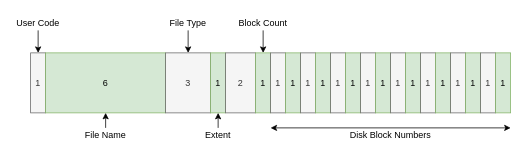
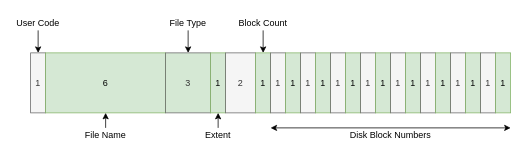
node "3": fillcolor #f5f5f5 -> #d5e8d4
